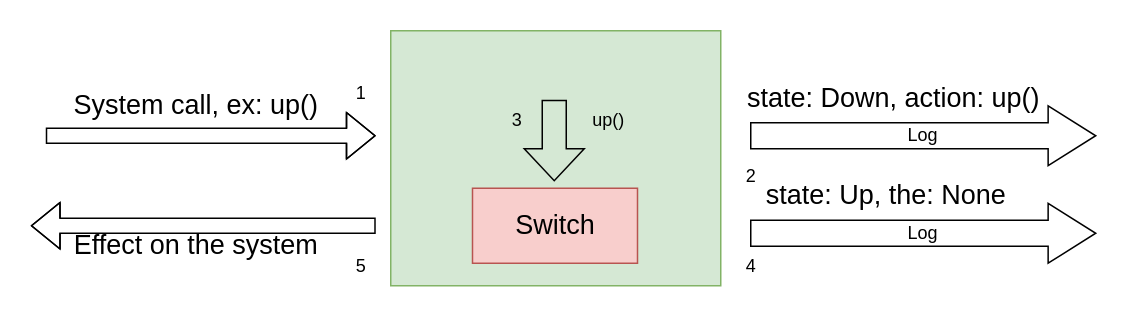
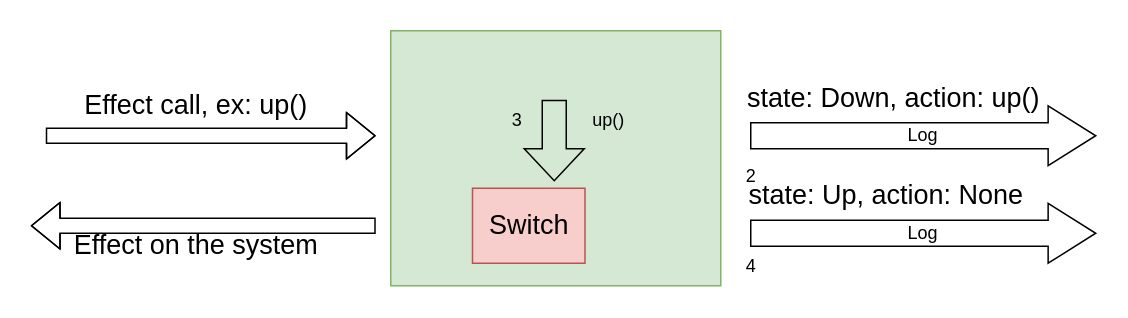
node "1": removed
node "System call, ex: up()": label "System call, ex: up()" -> "Effect call, ex: up()"
node "state: Up, the: None": label "state: Up, the: None" -> "state: Up, action: None"
node "Switch": size 165x75 -> 113x75
node "5": removed
